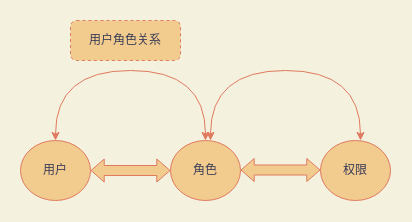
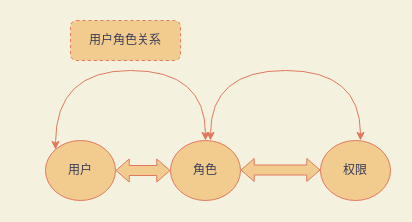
node "用户": moved (56, 171) -> (81, 171)
